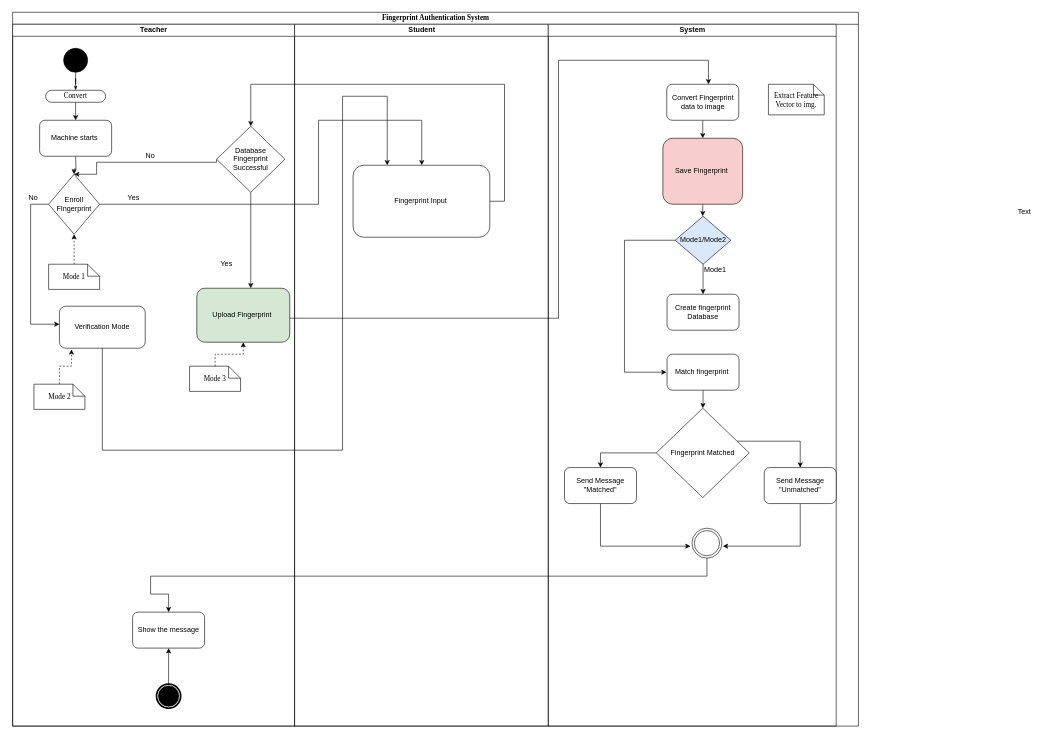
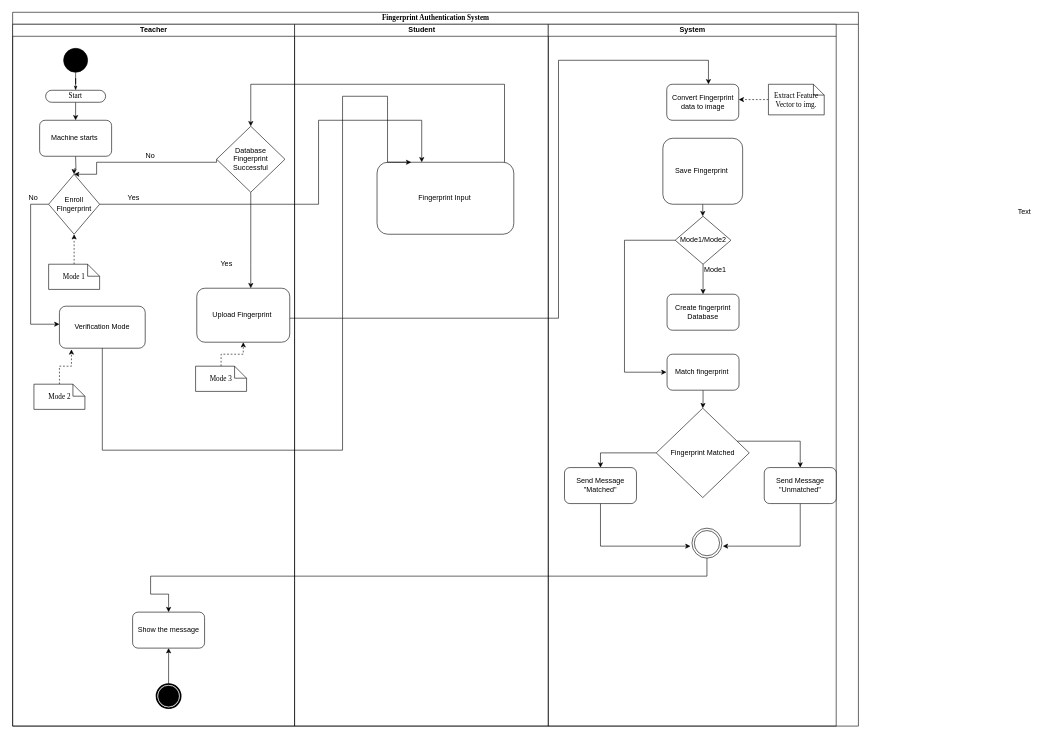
node "Convert": label "Convert" -> "Start"
edge "Extract Feature Vector to img." -> "Convert Fingerprint data to image": added
edge "Convert Fingerprint data to image" -> "Save Fingerprint": removed
node "Save Fingerprint": fillcolor #f8cecc -> #ffffff
node "Fingerprint Input": moved (421, 201) -> (445, 198)
node "Mode1/Mode2": fillcolor #dae8fc -> #ffffff
node "Upload Fingerprint": fillcolor #d5e8d4 -> #ffffff
node "Mode 3": moved (215, 379) -> (221, 379)
